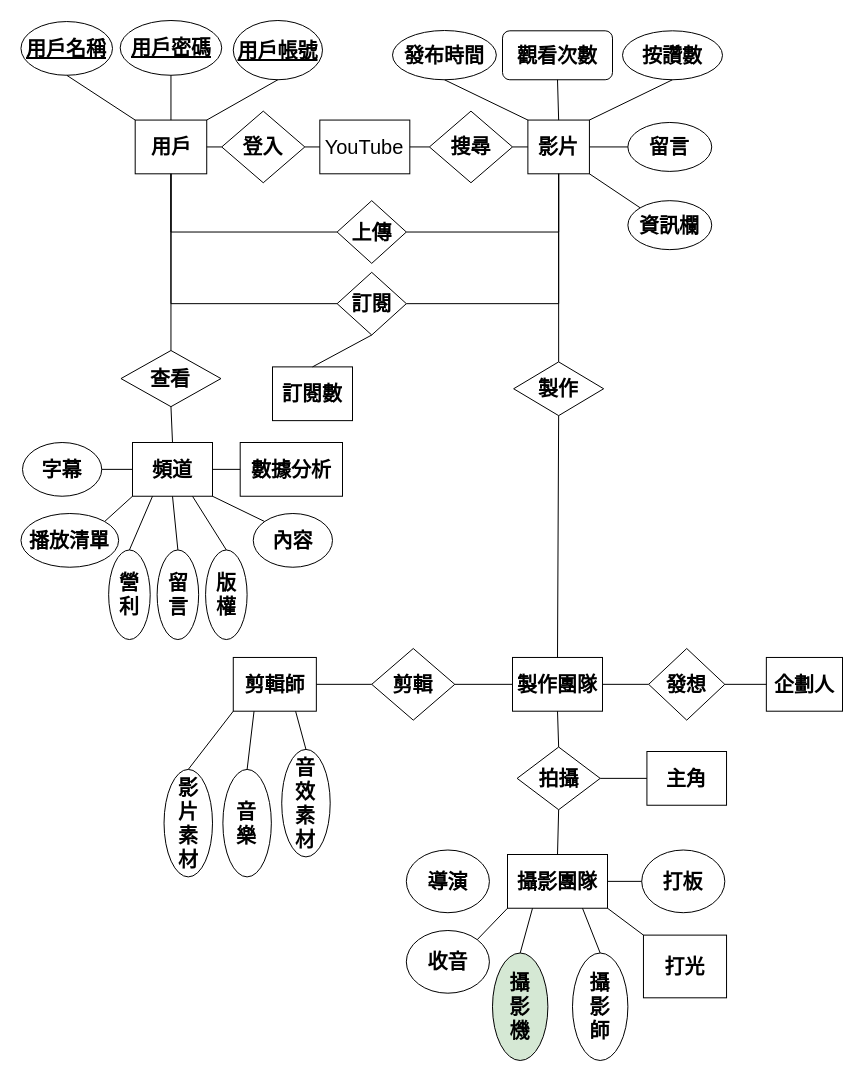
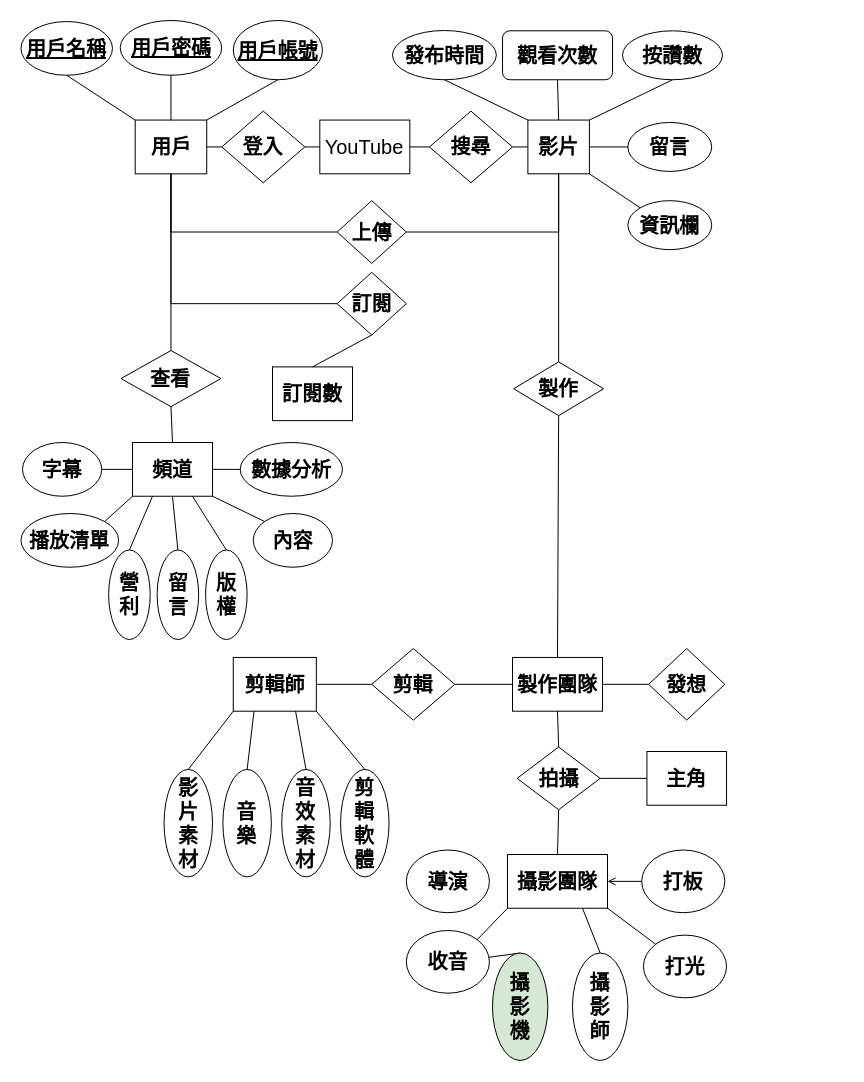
edge "影片" -- "訂閱": removed
node "數據分析": shape rectangle -> ellipse
edge "發想" -- "企劃人": removed
node "企劃人": removed
edge "剪輯師" -- "剪 輯 軟 體": added
node "音 效 素 材": moved (306, 803) -> (306, 823)
node "剪 輯 軟 體": added
edge "攝影團隊" -- "打板": arrowhead none -> open
edge "攝影團隊" -- "攝 影 機": now "收音" -- "攝 影 機"
node "打光": shape rectangle -> ellipse
